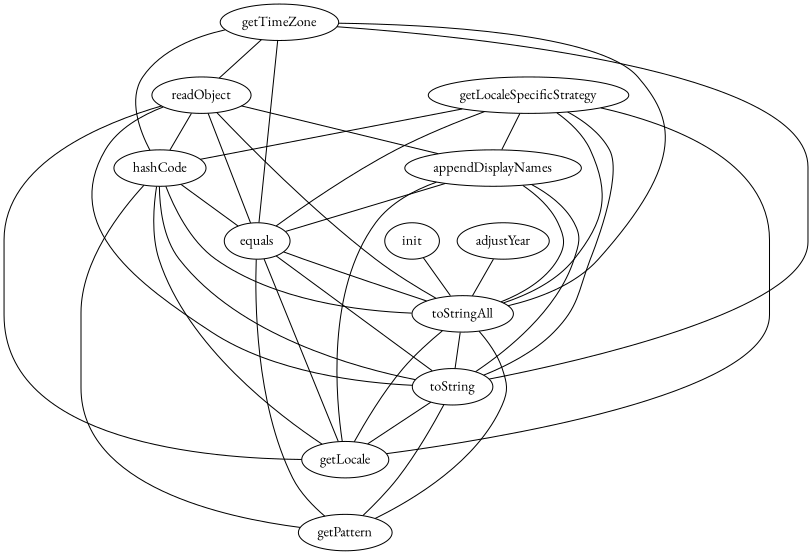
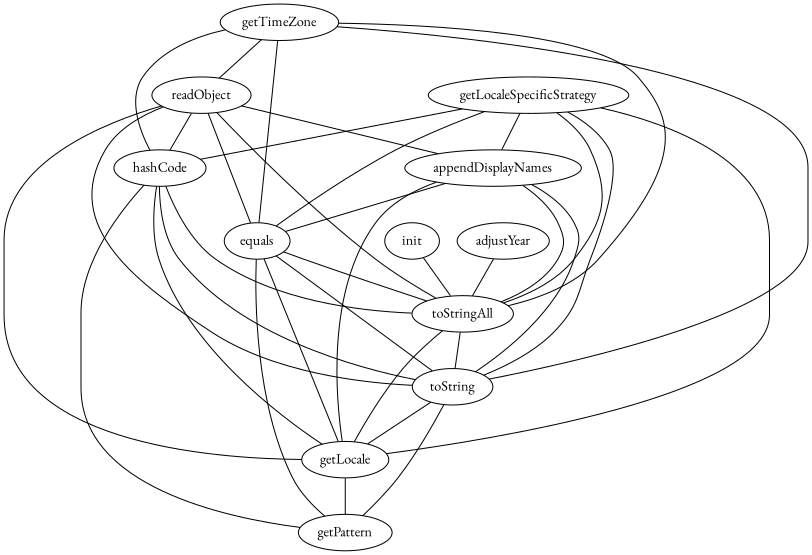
edge "hashCode" -- "equals": removed
edge "toStringAll" -- "getPattern": now "getLocale" -- "getPattern"
